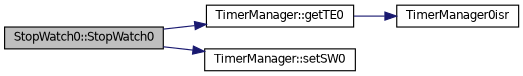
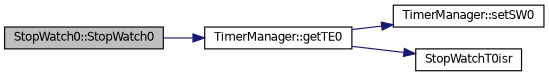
node "TimerManager0isr": label "TimerManager0isr" -> "StopWatchT0isr"
edge "StopWatch0::StopWatch0" -> "TimerManager::setSW0": now "TimerManager::getTE0" -> "TimerManager::setSW0"
